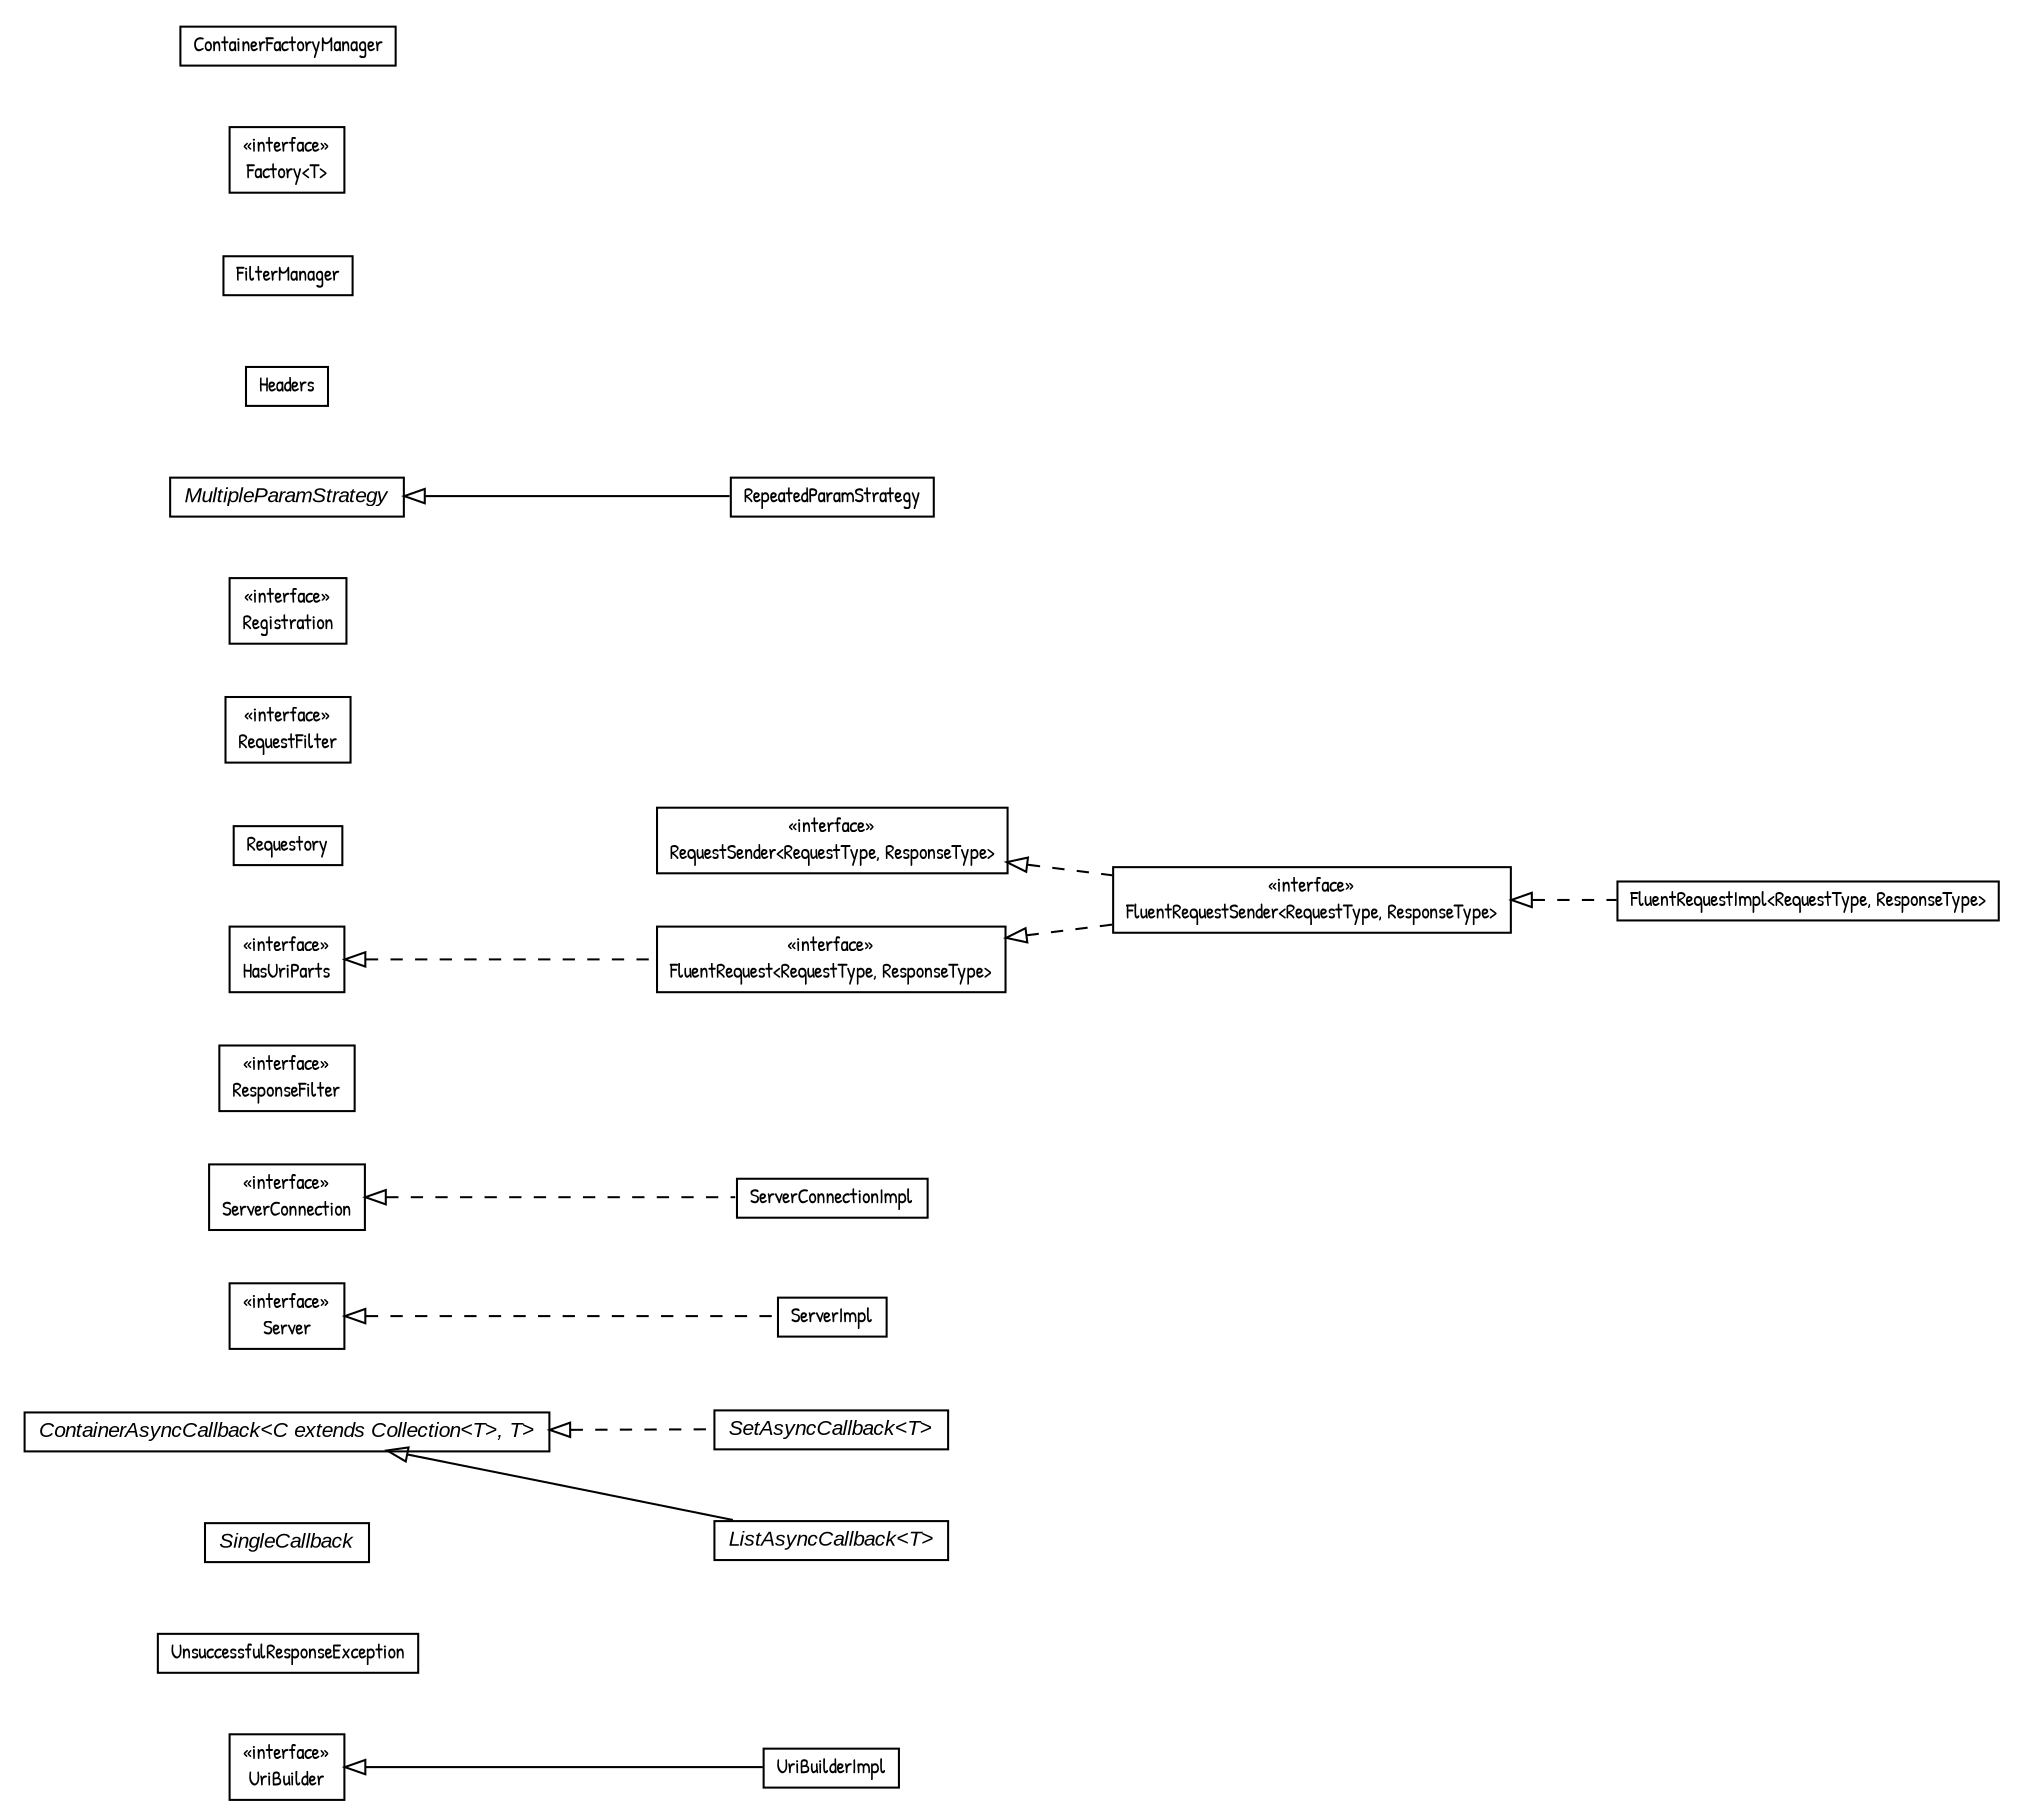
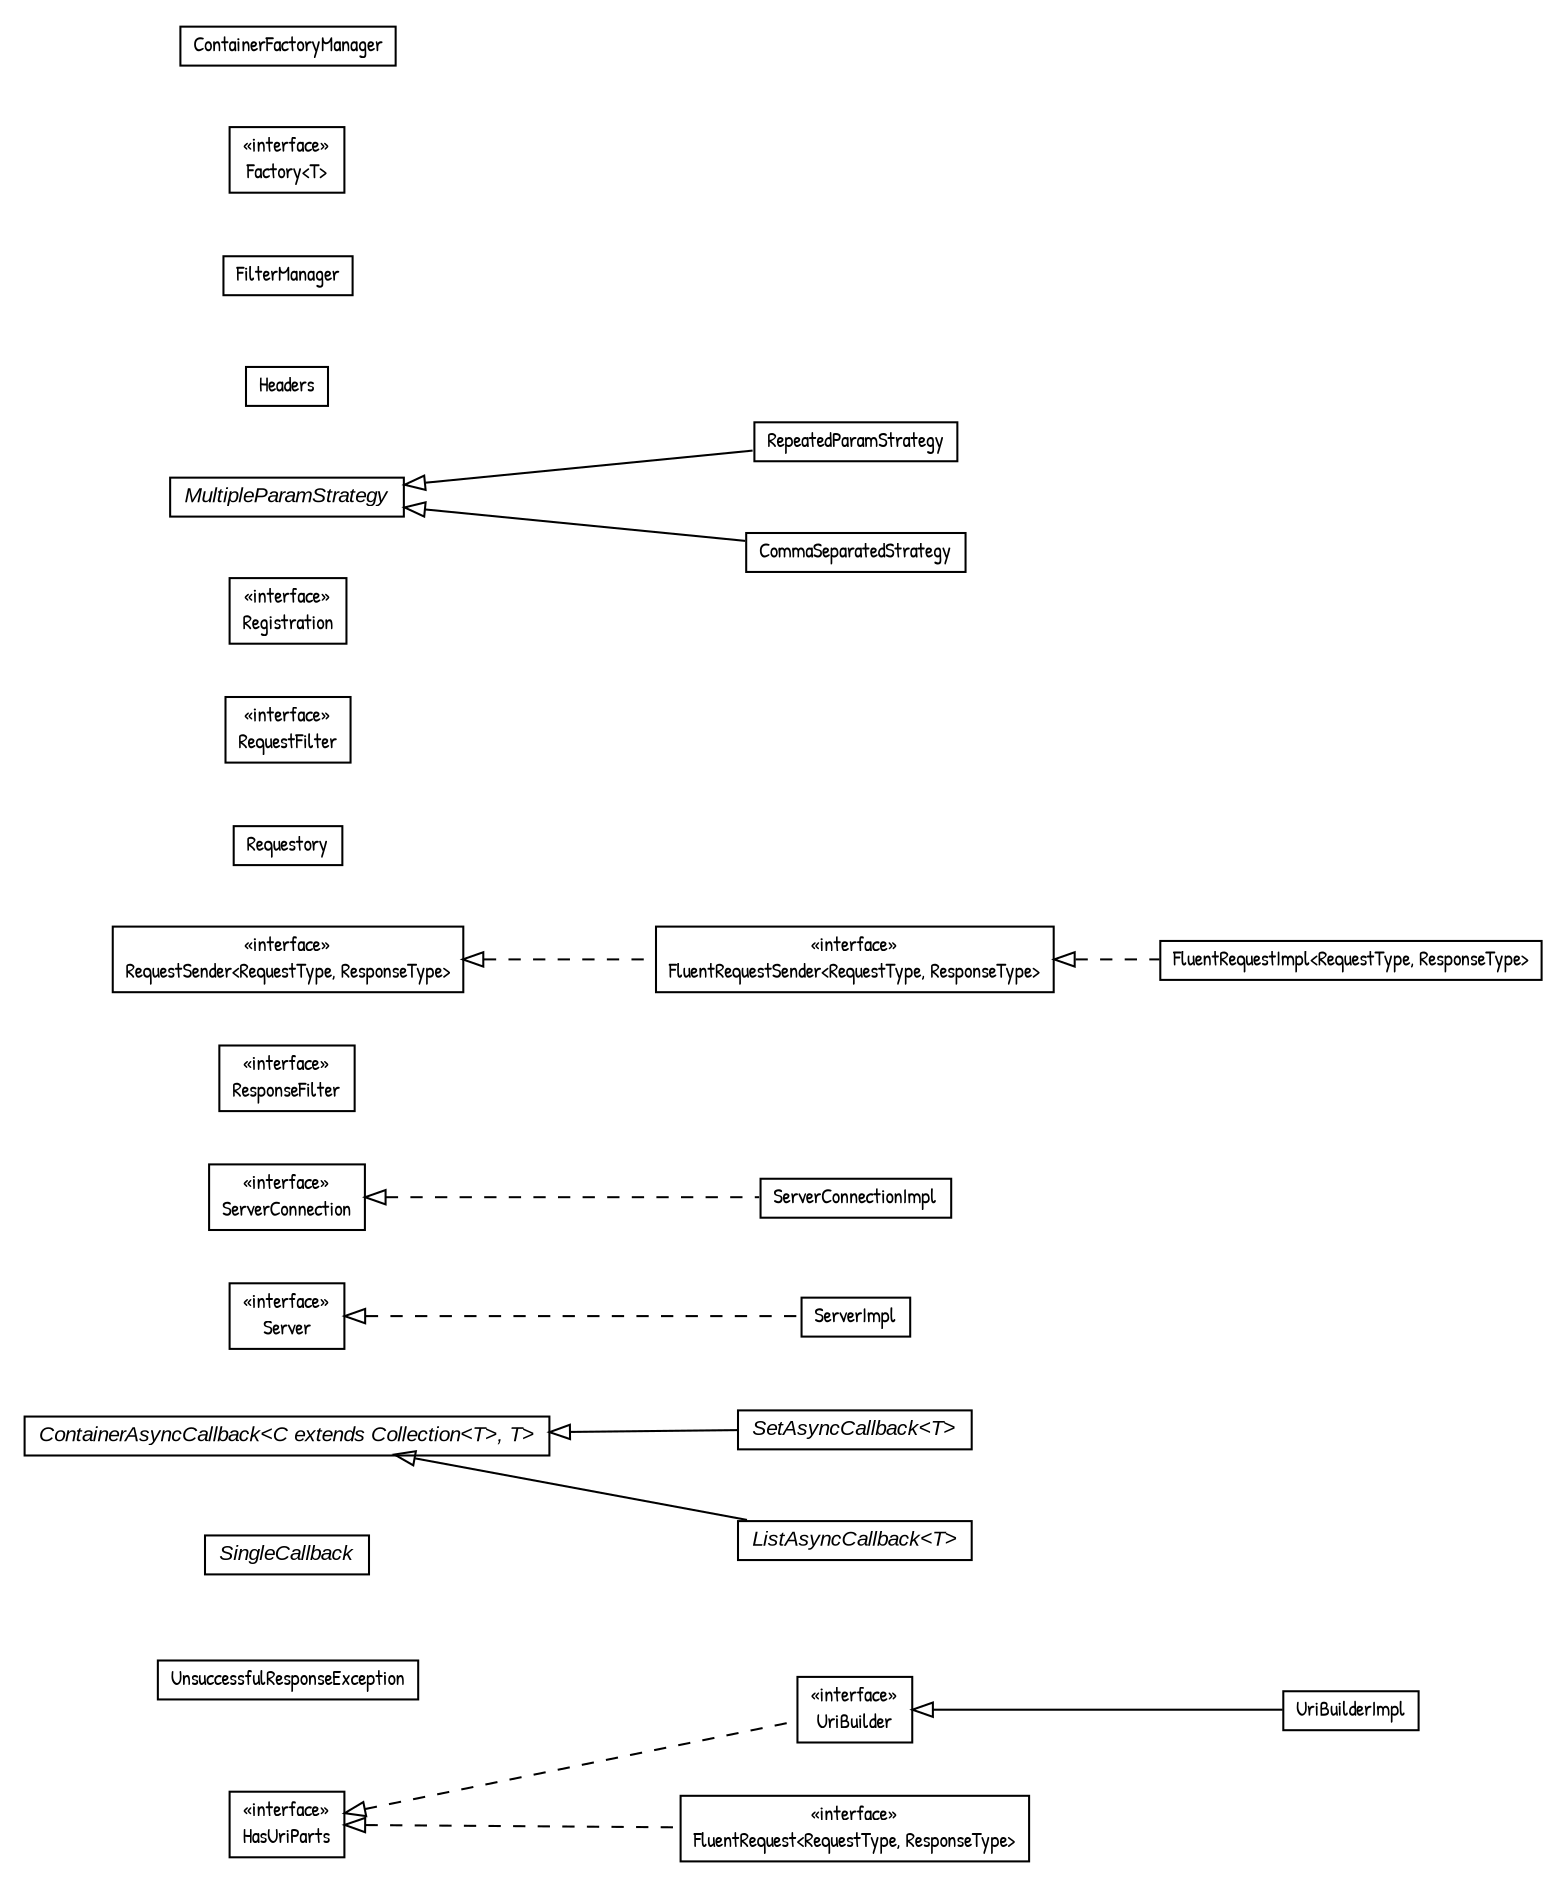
node "CommaSeparatedStrategy": added
edge "FluentRequestSender<RequestType, ResponseType>" -> "FluentRequest<RequestType, ResponseType>": removed
edge "SetAsyncCallback<T>" -> "ContainerAsyncCallback<C extends Collection<T>, T>": style dashed -> solid
edge "UriBuilder" -> "HasUriParts": added
